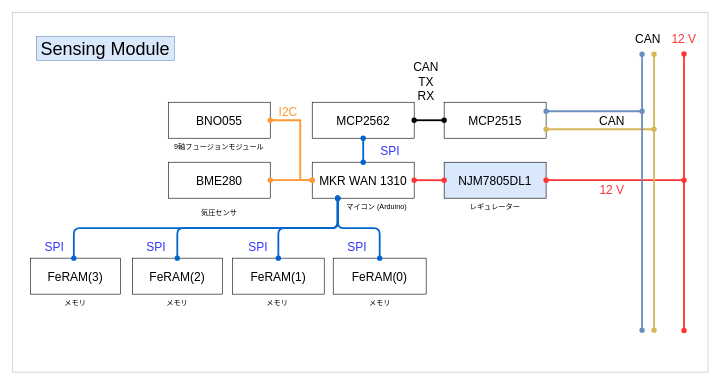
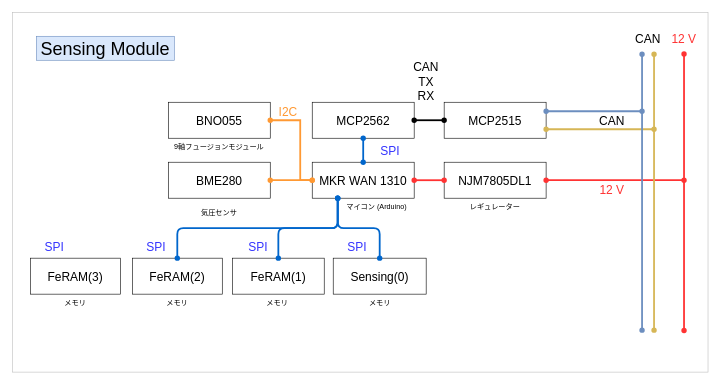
node "NJM7805DL1": fillcolor #dae8fc -> #ffffff
edge "MKR WAN 1310" -- "FeRAM(3)": removed
node "FeRAM(0)": label "FeRAM(0)" -> "Sensing(0)"
